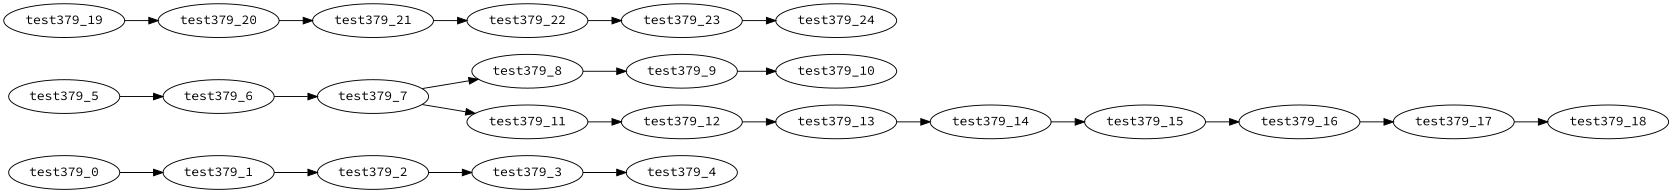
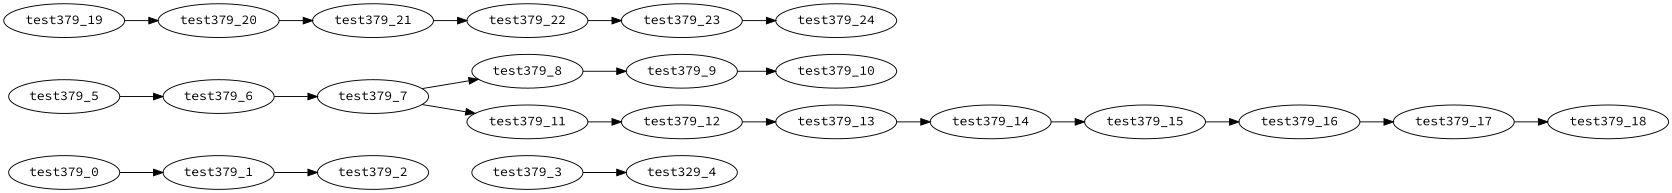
edge "test379_2" -> "test379_3": removed
node "test379_4": label "test379_4" -> "test329_4"
